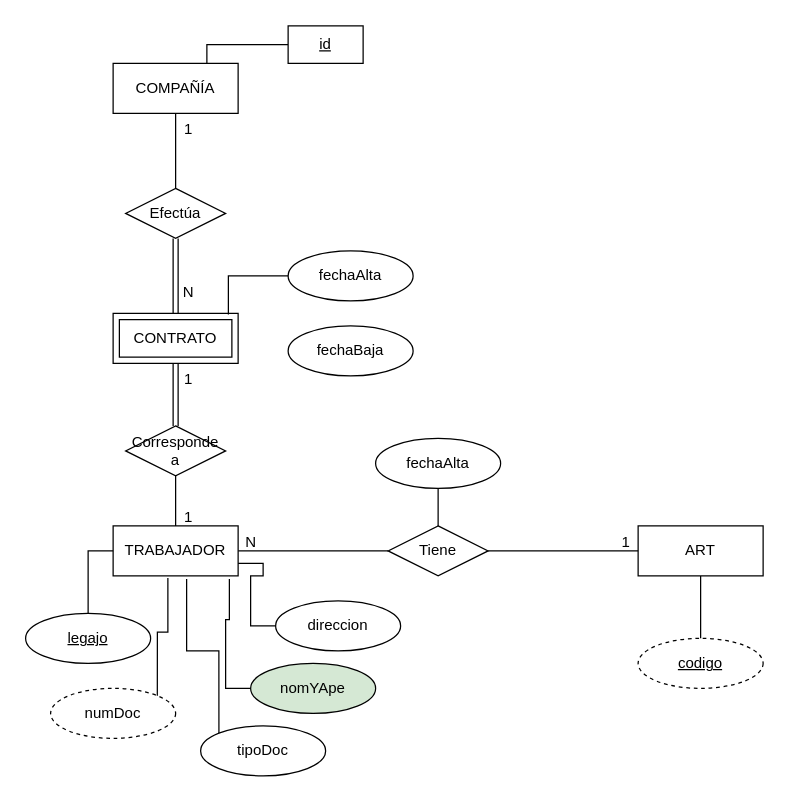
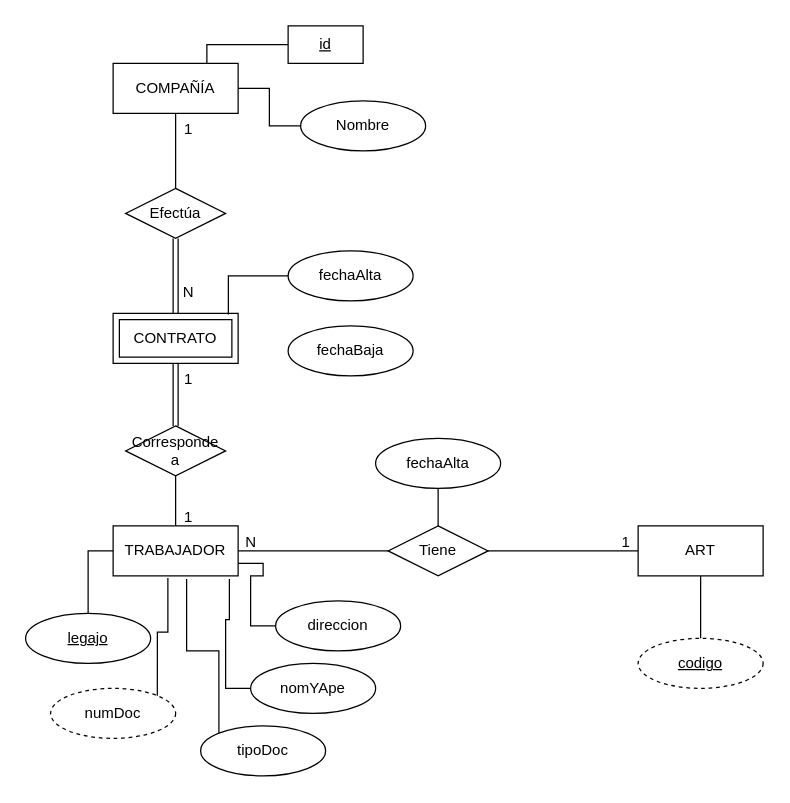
edge "COMPAÑÍA" -- "Nombre": added
node "Nombre": added
node "nomYApe": fillcolor #d5e8d4 -> #ffffff
